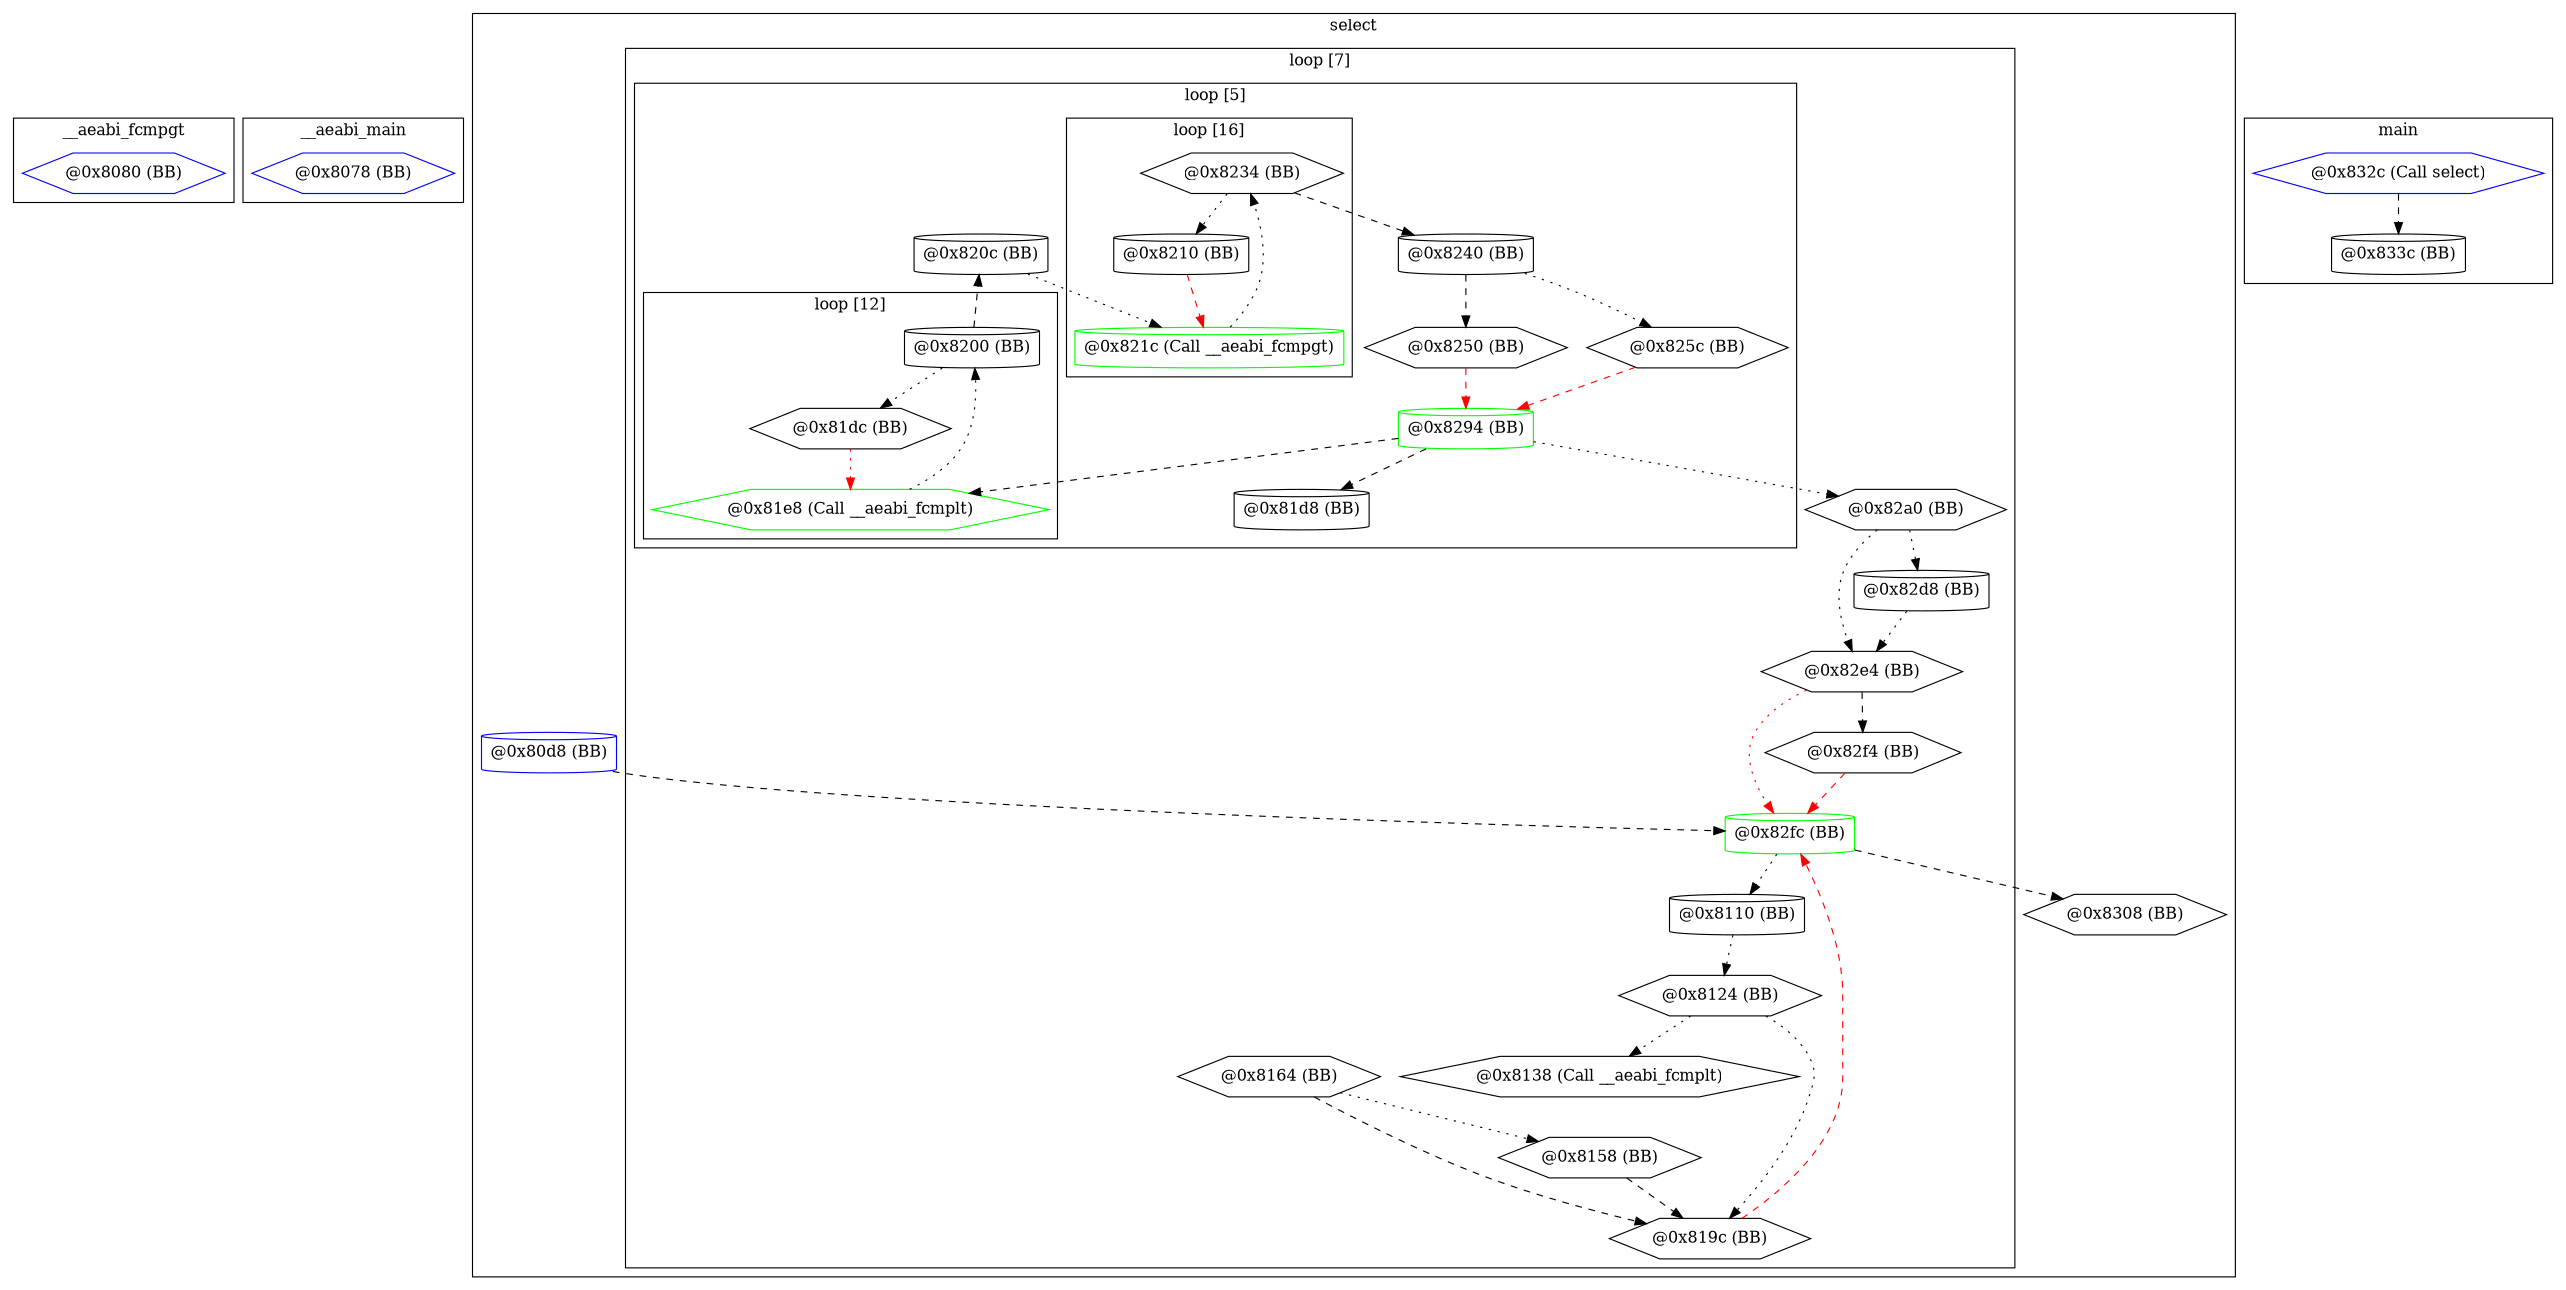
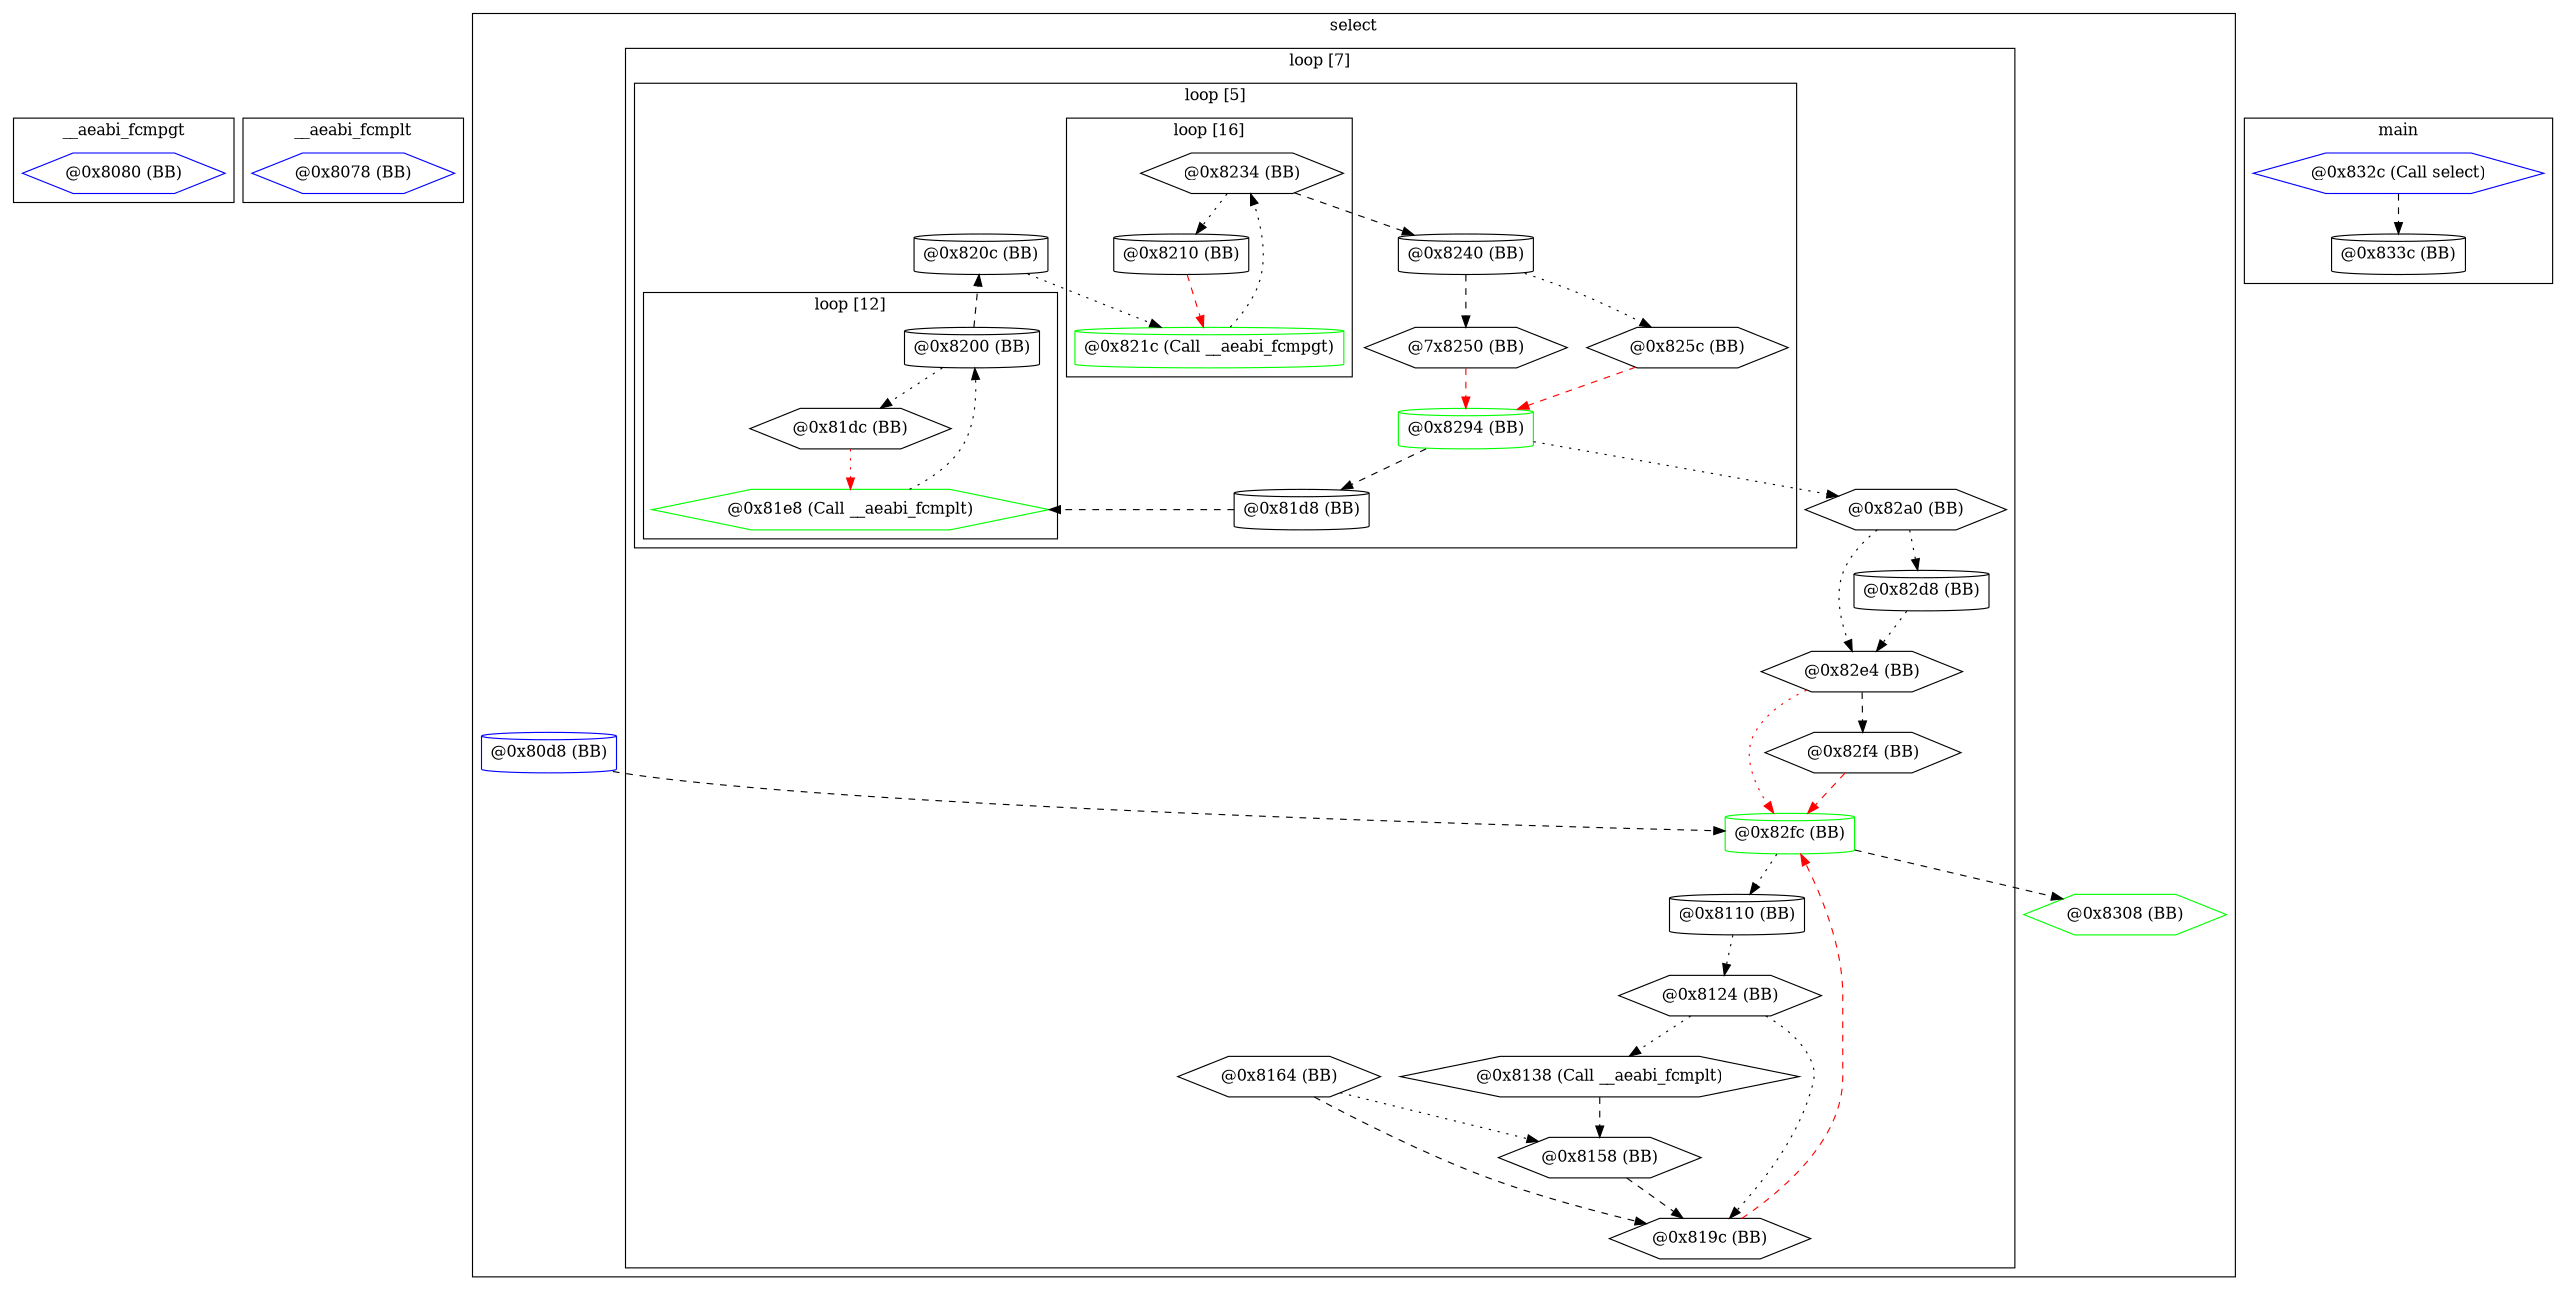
cluster "__aeabi_main": label "__aeabi_main" -> "__aeabi_fcmplt"
node "@0x8250 (BB)": label "@0x8250 (BB)" -> "@7x8250 (BB)"
edge "@0x8294 (BB)" -> "@0x81e8 (Call __aeabi_fcmplt)": now "@0x81d8 (BB)" -> "@0x81e8 (Call __aeabi_fcmplt)"
node "@0x8308 (BB)": color black -> green
edge "@0x8138 (Call __aeabi_fcmplt)" -> "@0x8158 (BB)": added
